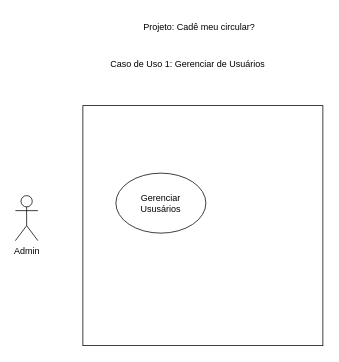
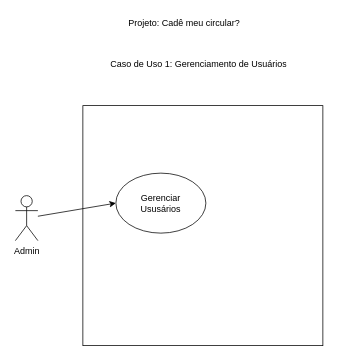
node "Projeto: Cadê meu circular?": moved (203, 27) -> (188, 23)
node "Caso de Uso 1: Gerenciar de Usuários": label "Caso de Uso 1: Gerenciar de Usuários" -> "Caso de Uso 1: Gerenciamento de Usuários"
edge "Admin" -> "Gerenciar Ususários": added
